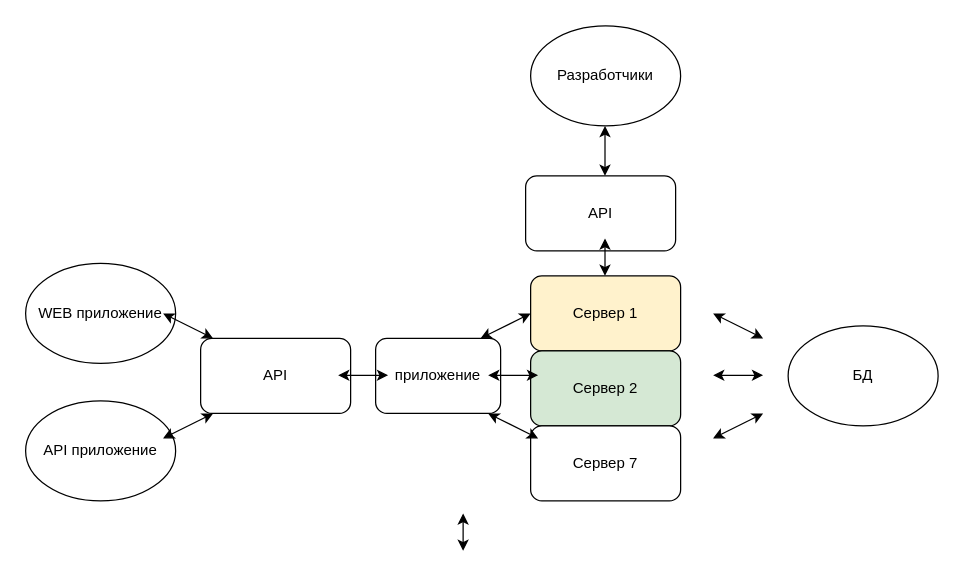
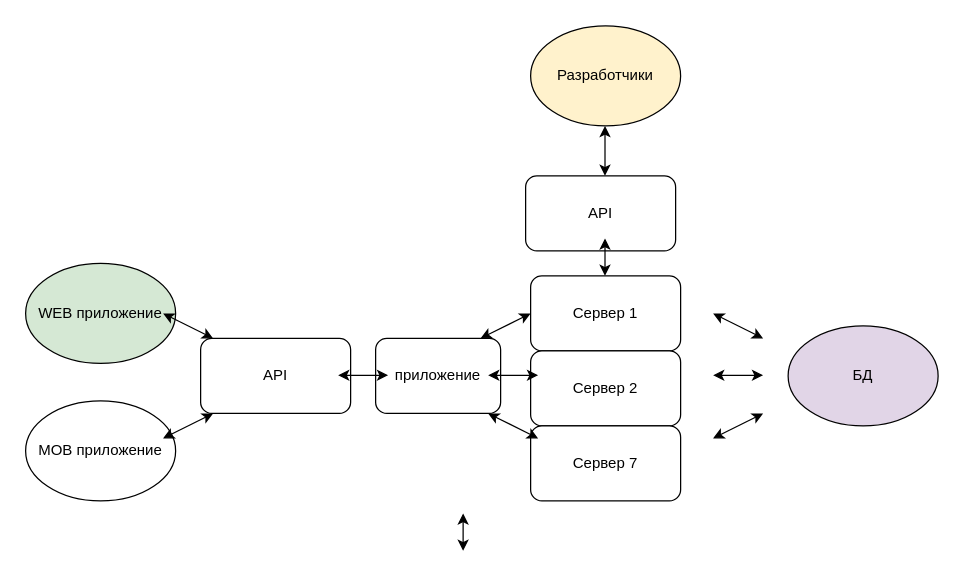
node "Разработчики": fillcolor #ffffff -> #fff2cc
node "WEB приложение": fillcolor #ffffff -> #d5e8d4
node "Сервер 1": fillcolor #fff2cc -> #ffffff
node "БД": fillcolor #ffffff -> #e1d5e7
node "Сервер 2": fillcolor #d5e8d4 -> #ffffff
node "API приложение": label "API приложение" -> "MOB приложение"
